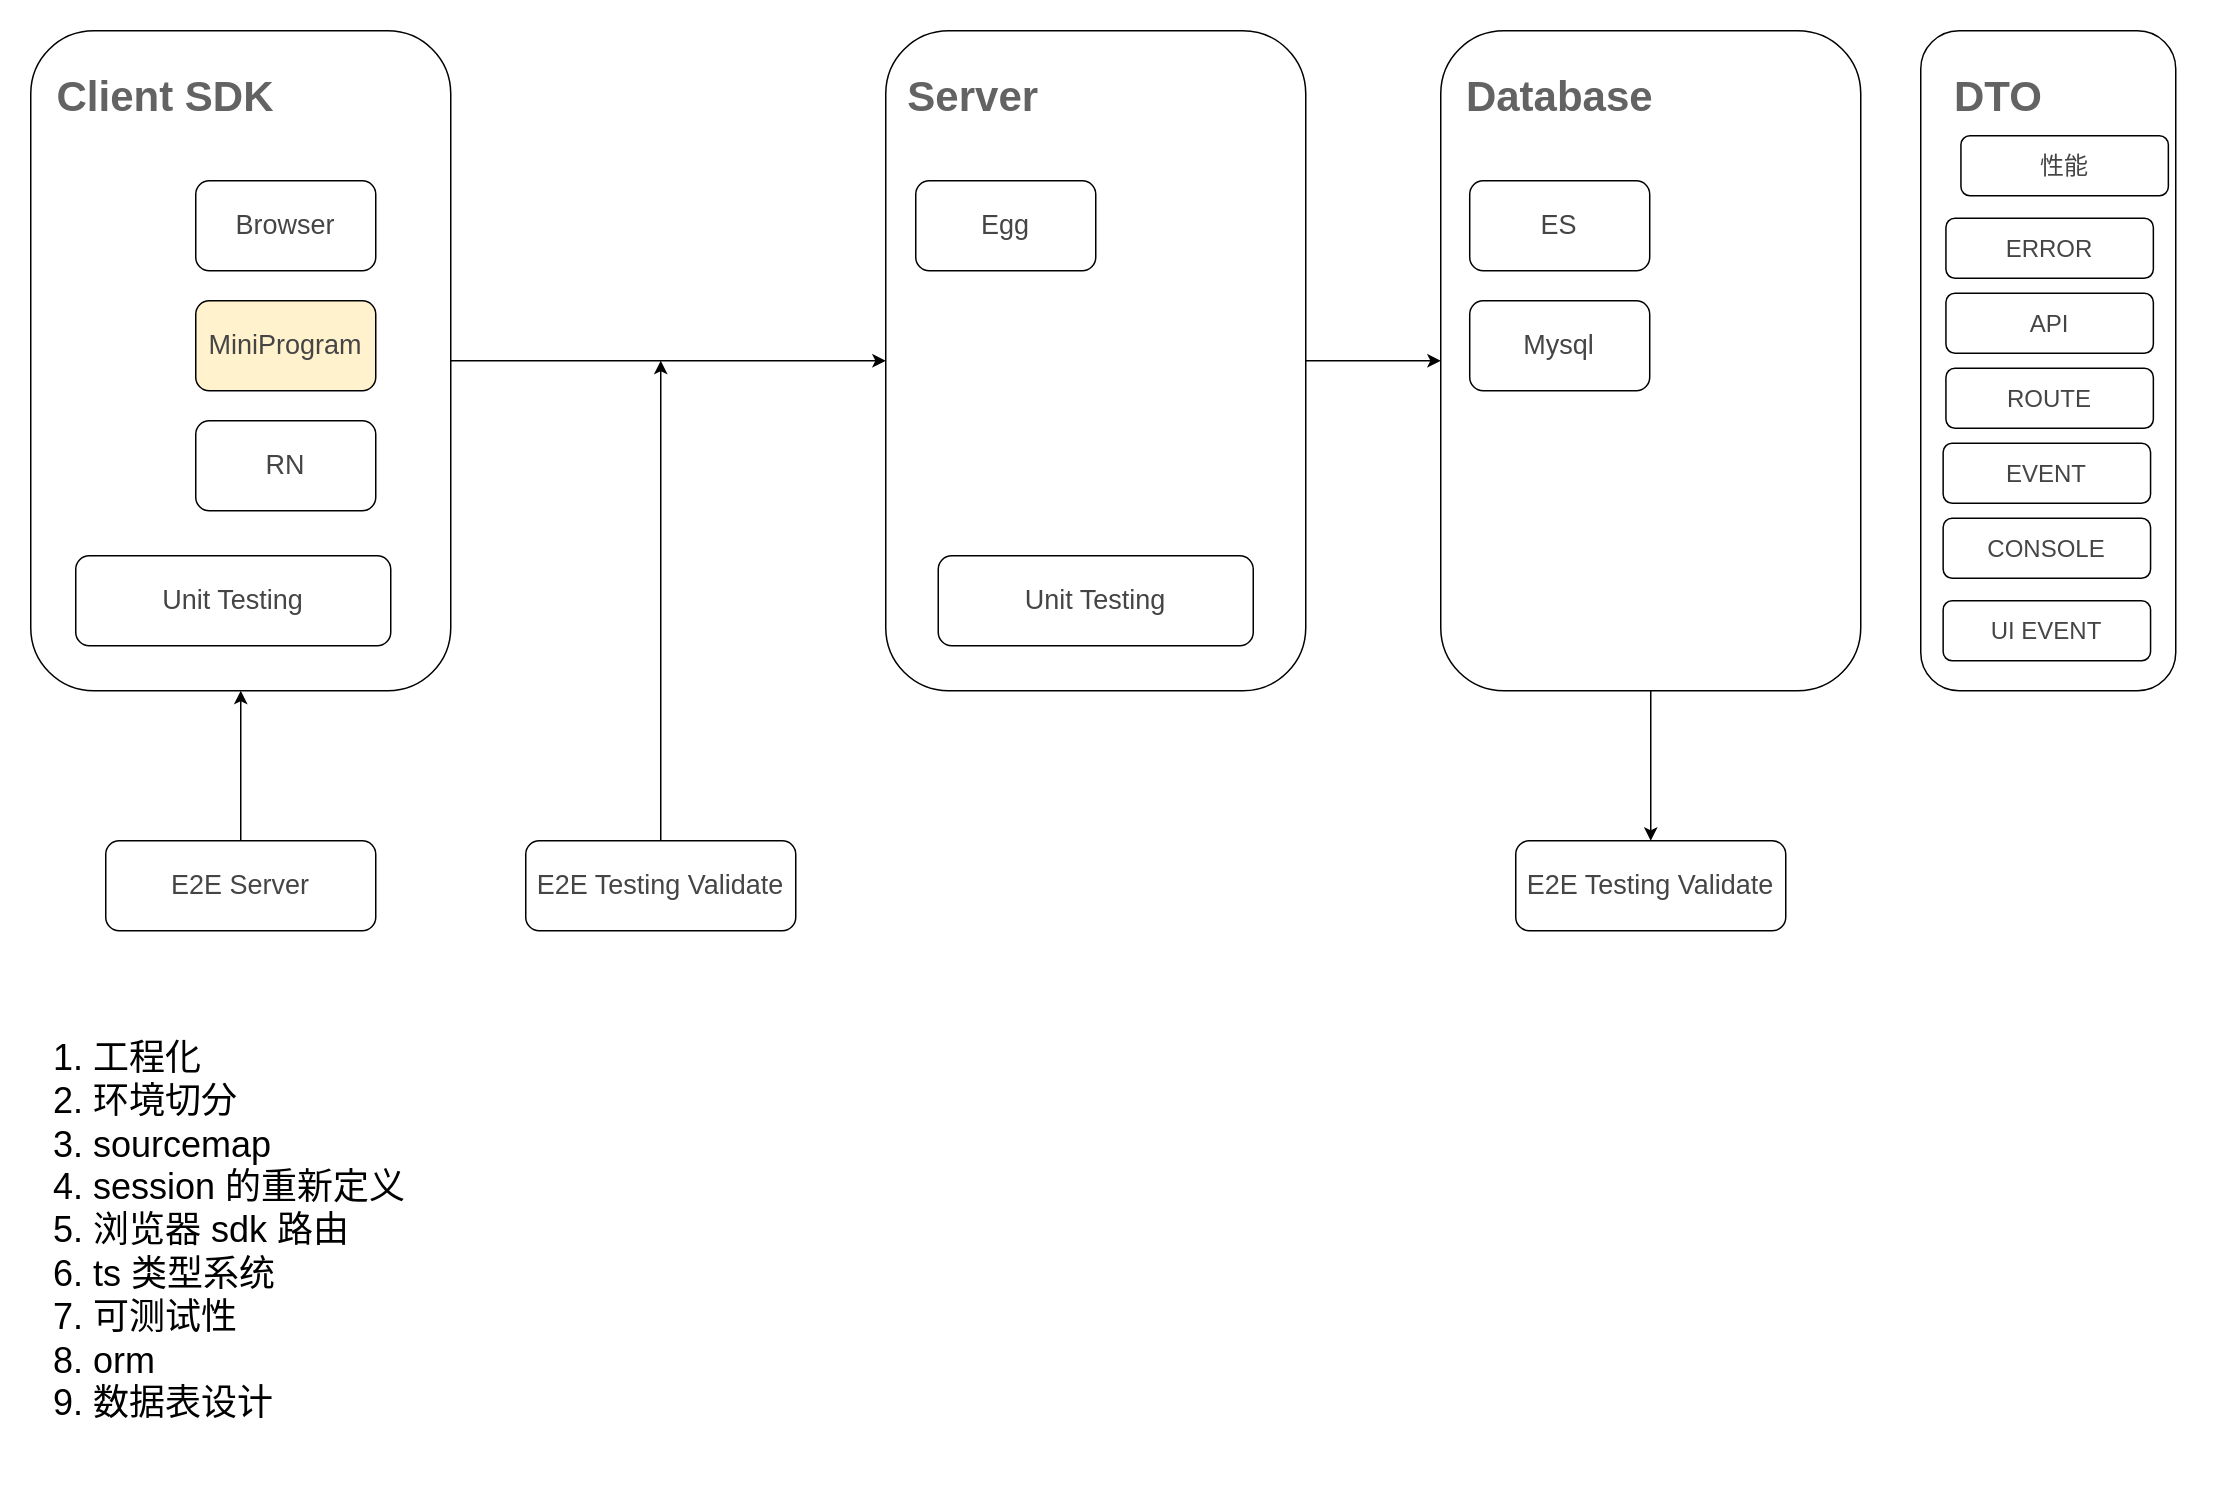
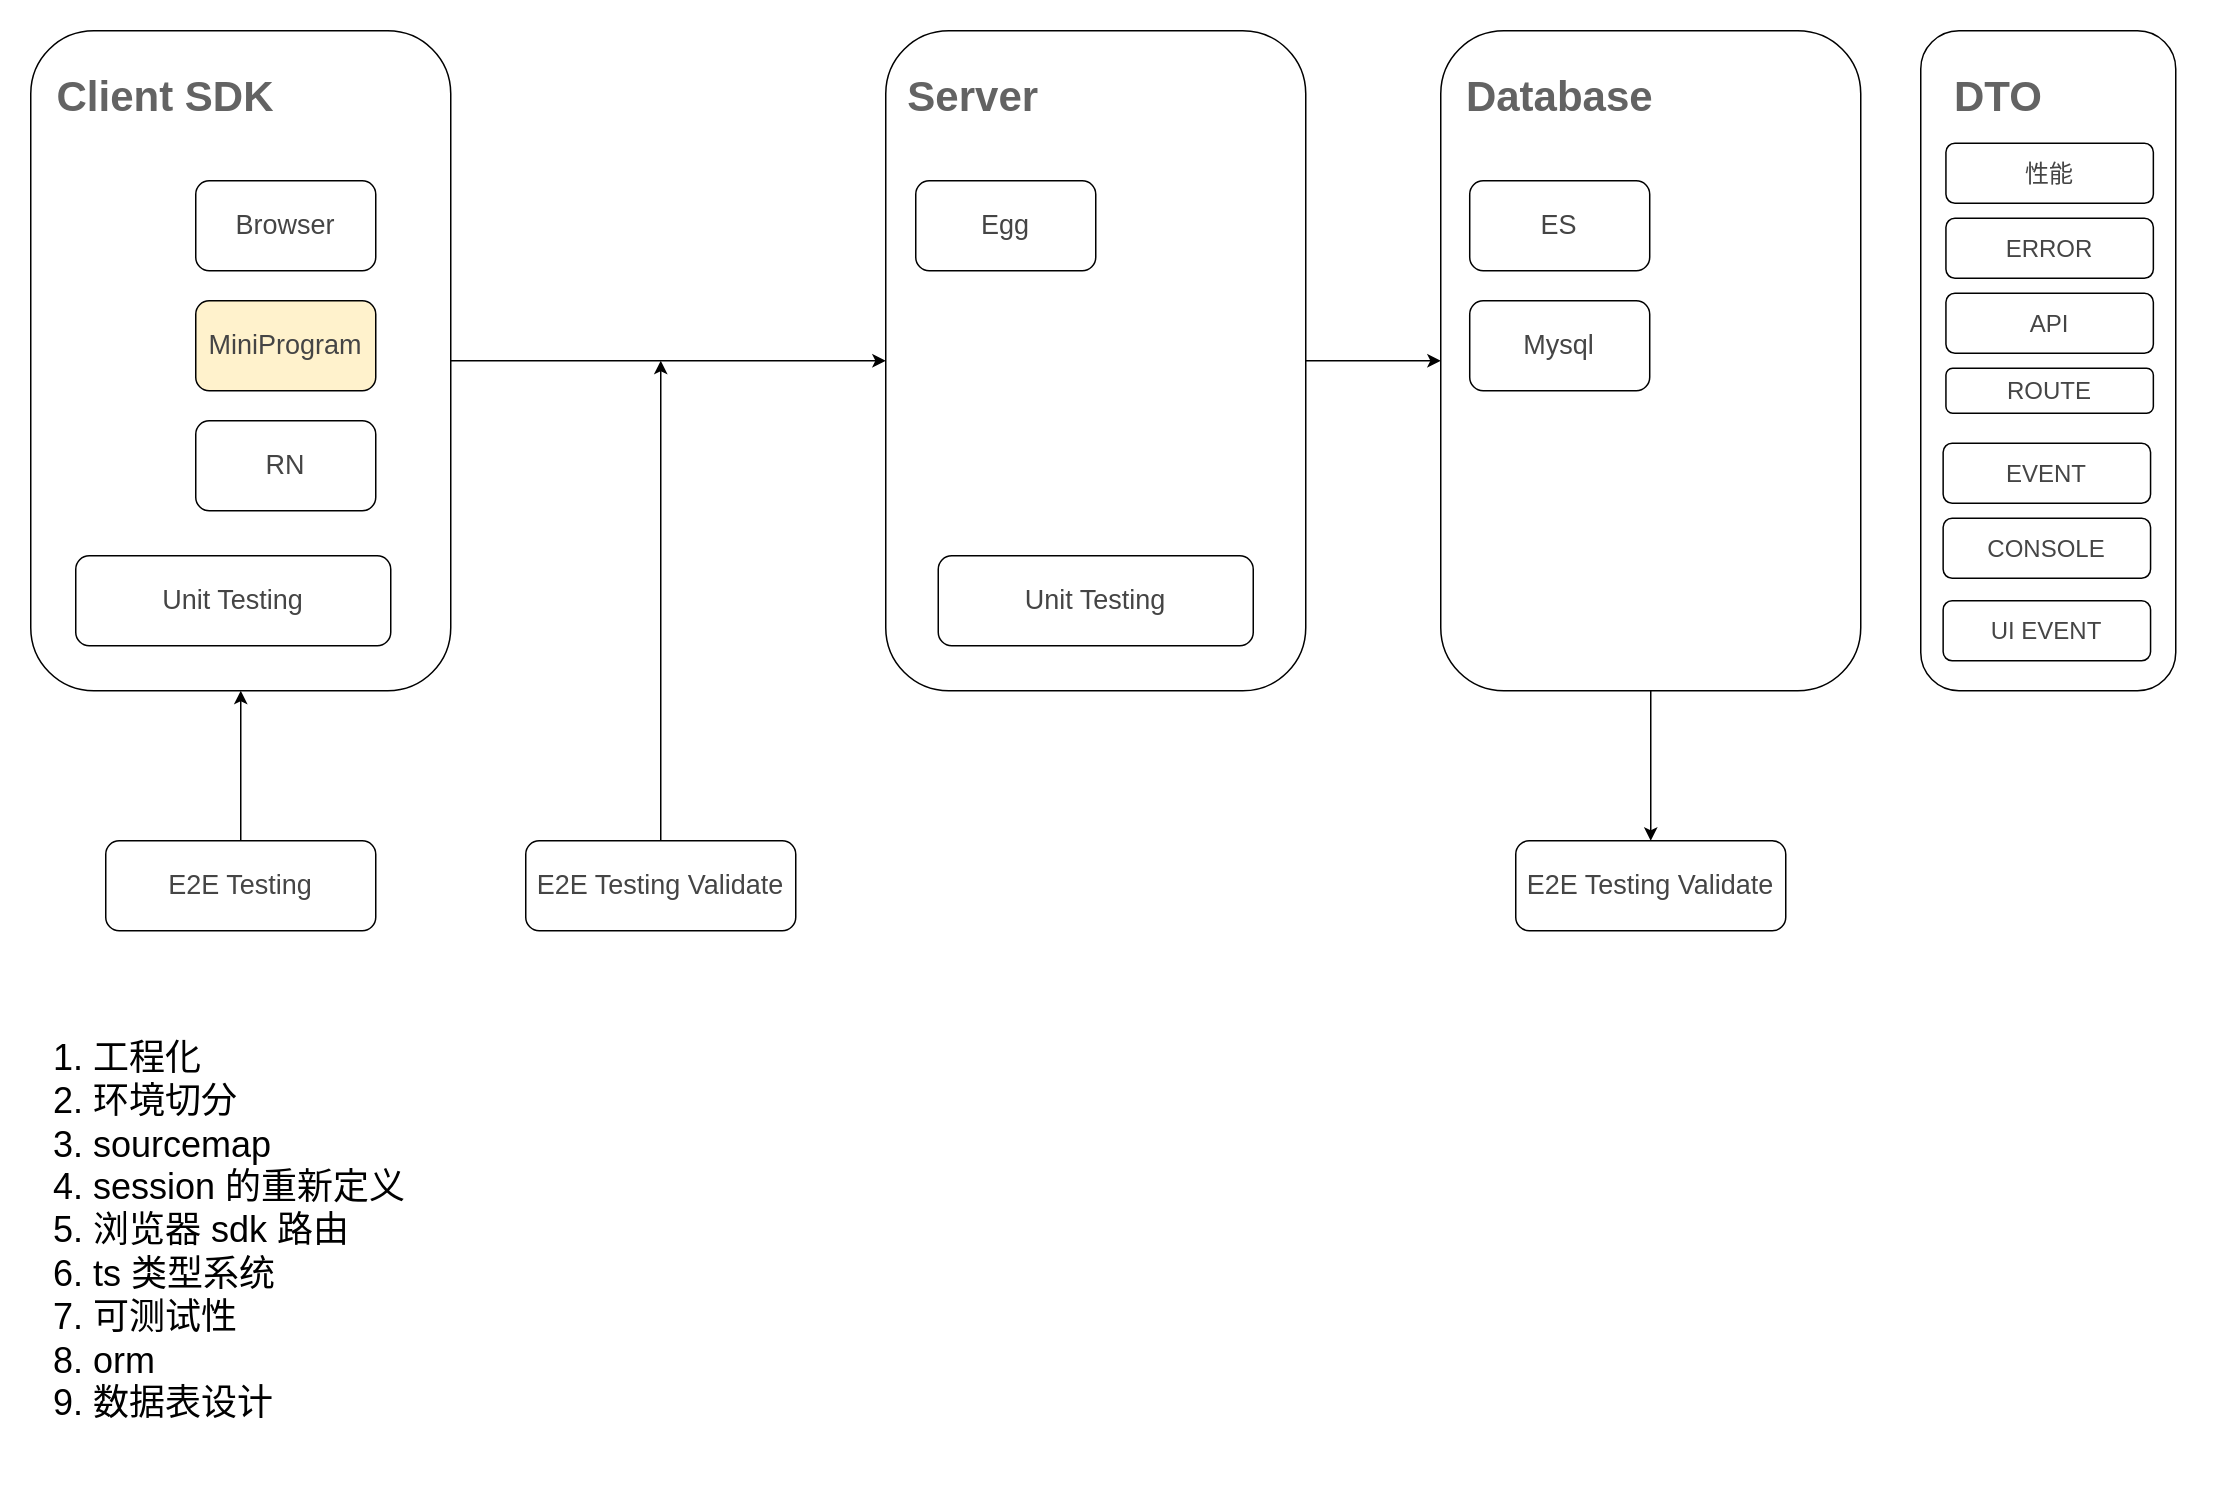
node "性能": moved (2065, 166) -> (2050, 173)
node "ROUTE": size 207x60 -> 207x45
node "E2E Server": label "E2E Server" -> "E2E Testing"
